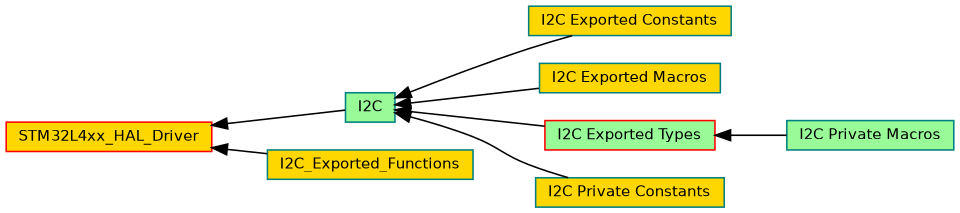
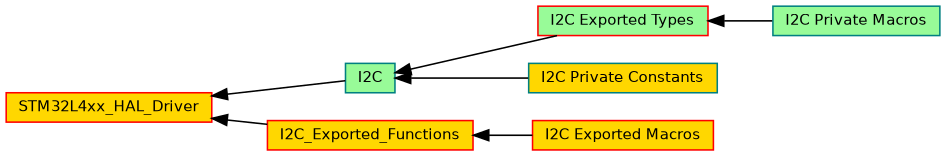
node "I2C Exported Constants": removed
node "I2C Exported Macros": color teal -> red
edge "I2C Exported Macros" -> "I2C": now "I2C Exported Macros" -> "I2C_Exported_Functions"
node "I2C_Exported_Functions": color teal -> red
